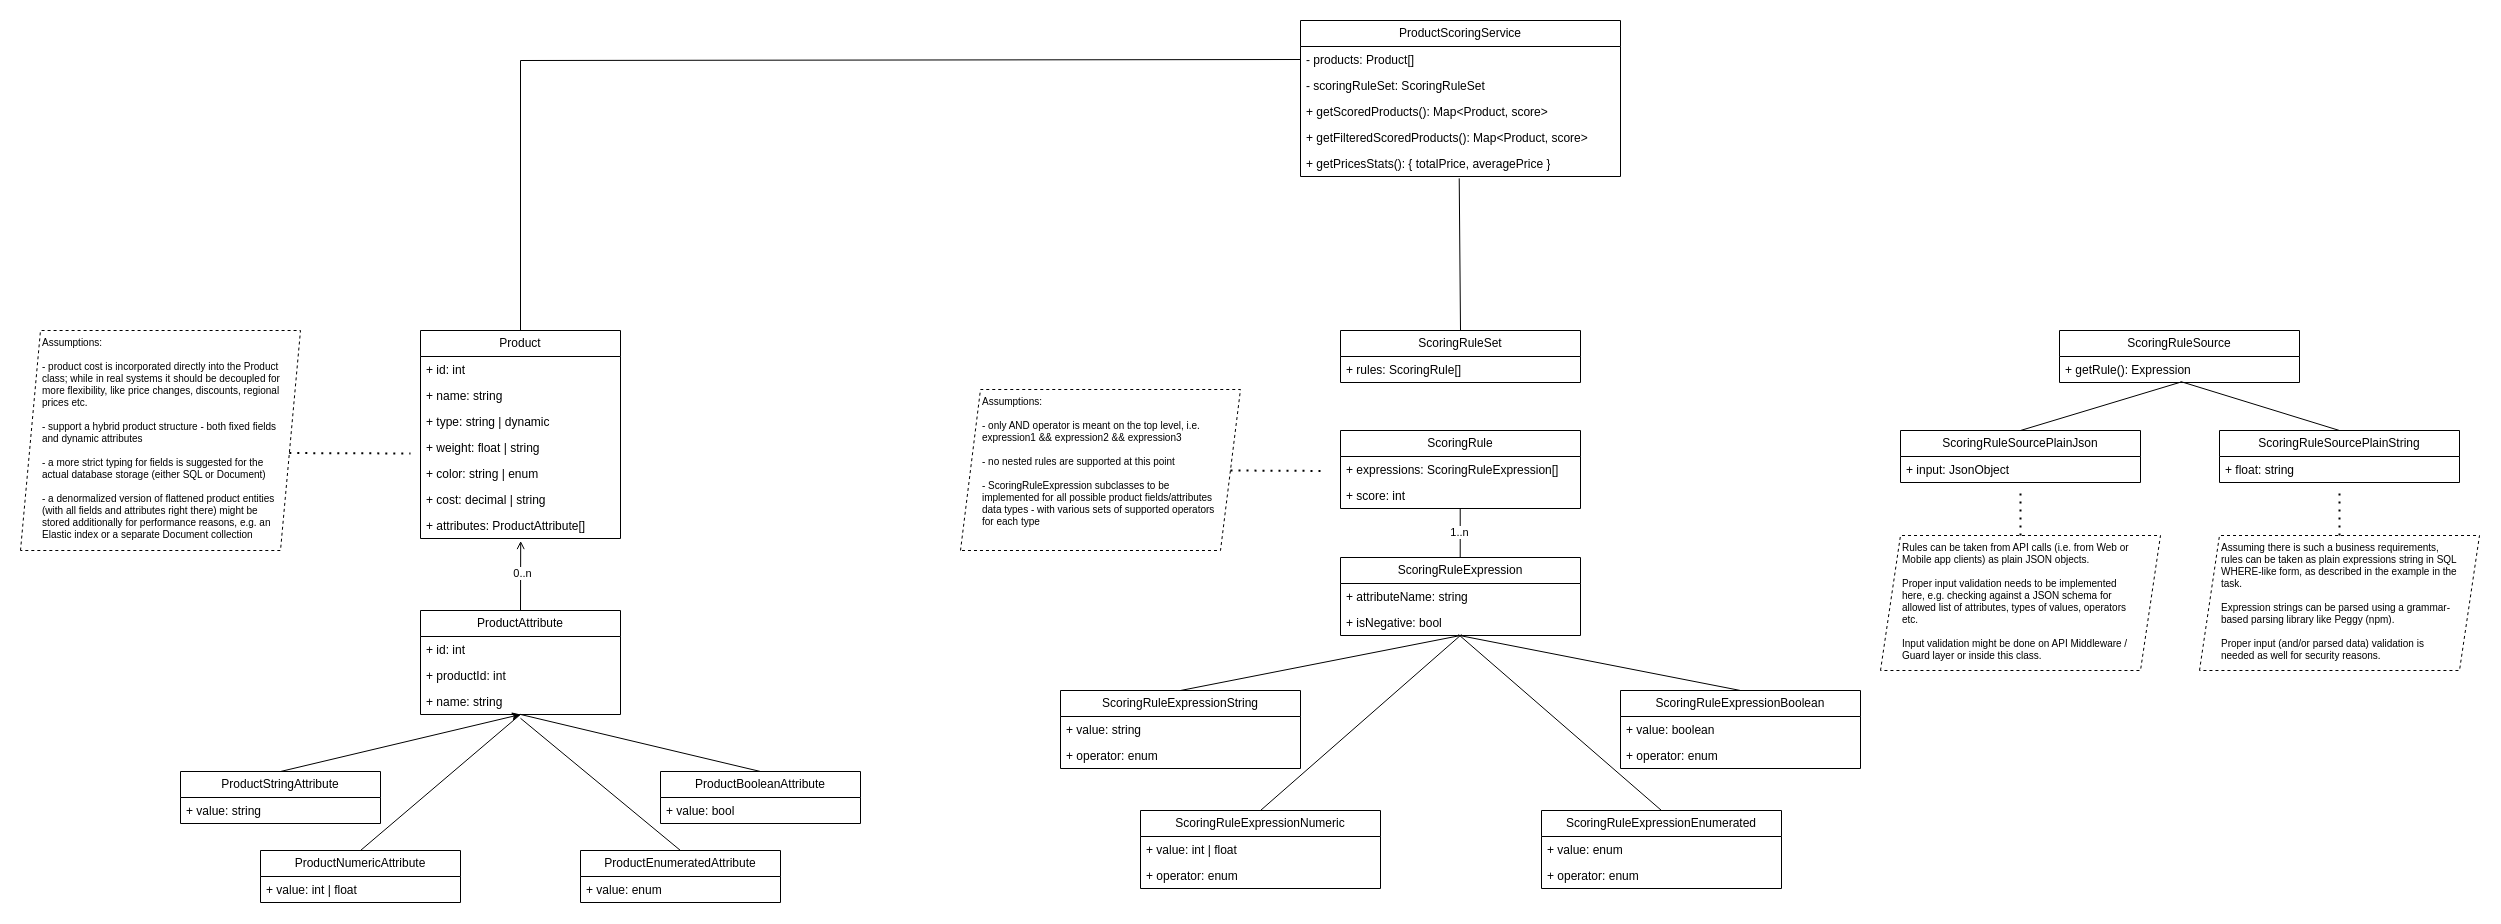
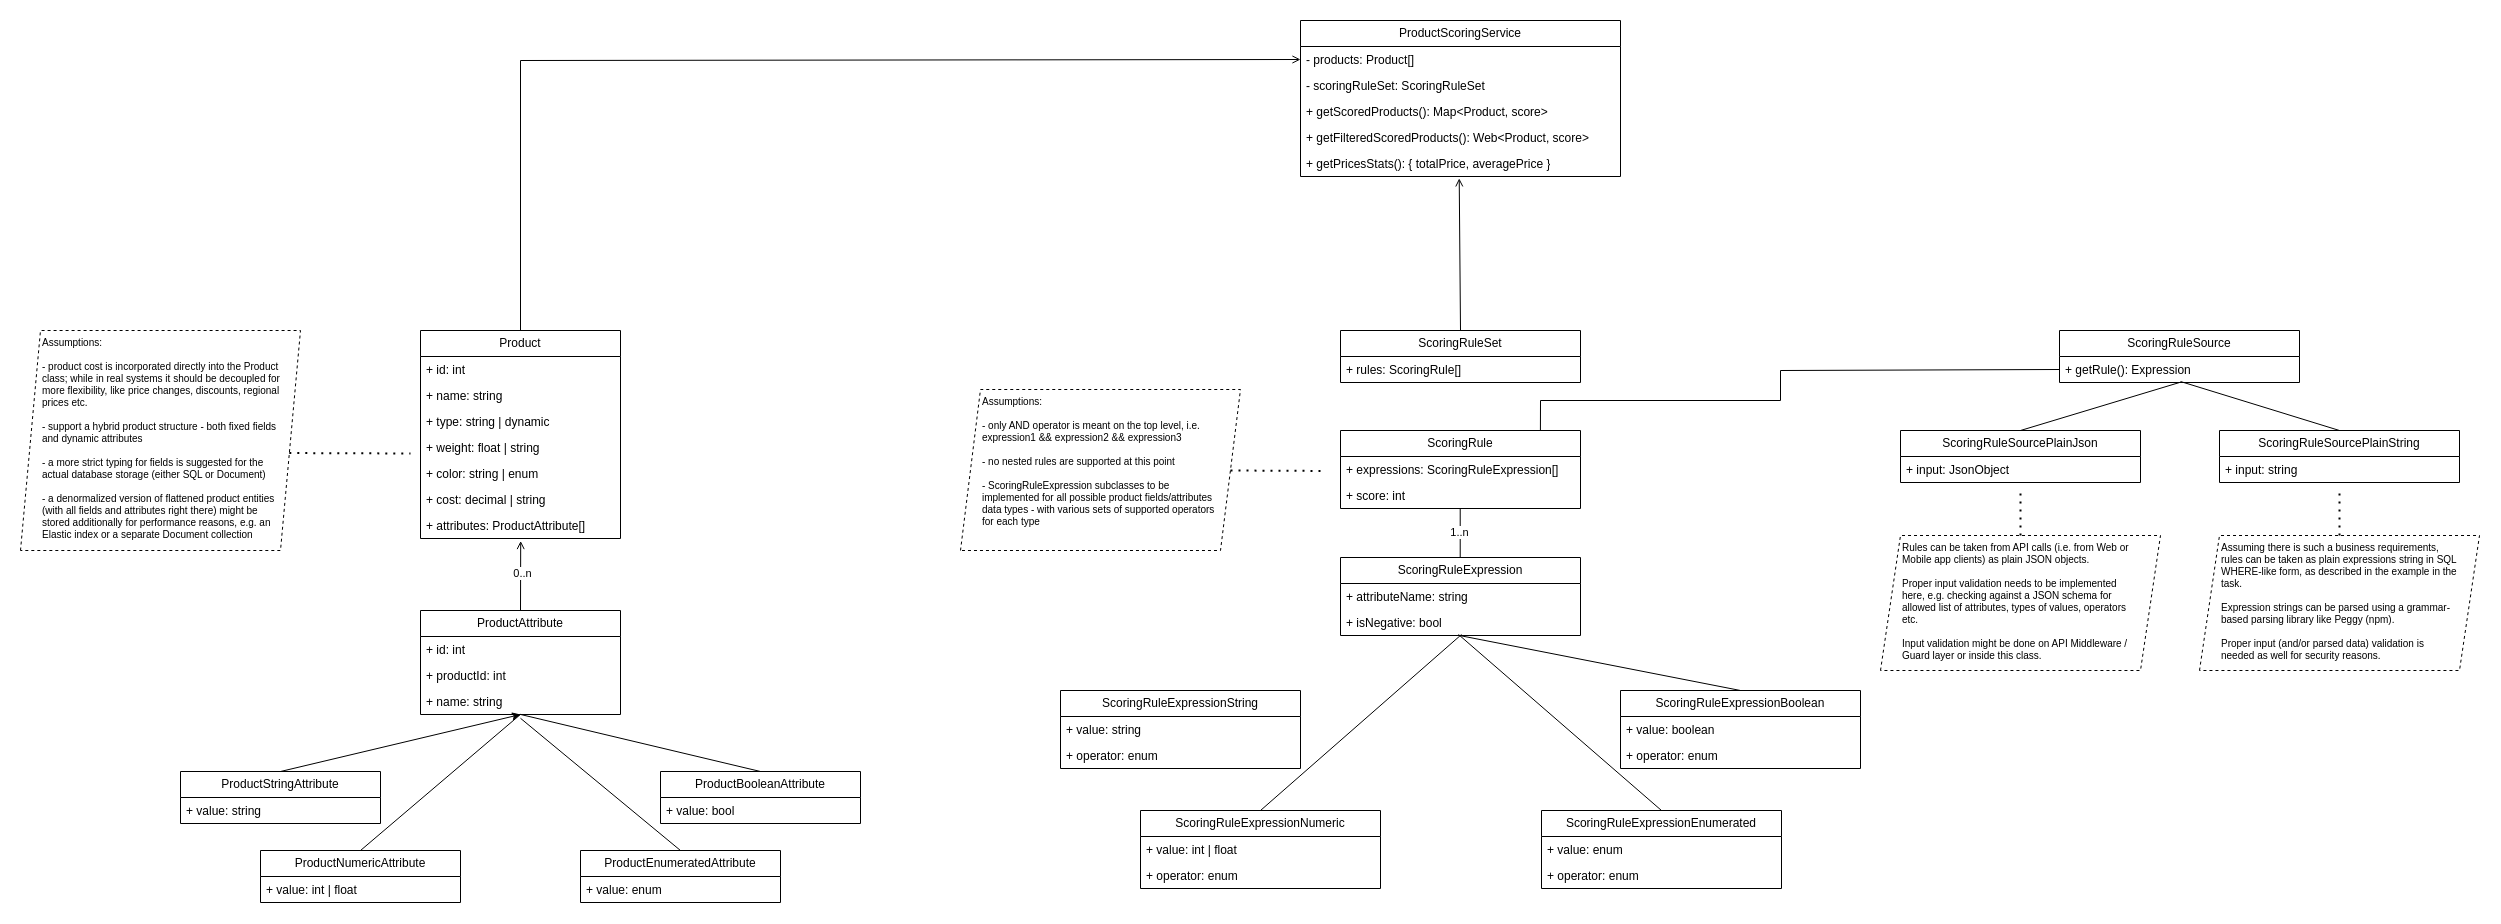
edge "- products: Product[]" -- "Product": arrowhead none -> open
node "+ getFilteredScoredProducts(): Map<Product, score>": label "+ getFilteredScoredProducts(): Map<Product, score>" -> "+ getFilteredScoredProducts(): Web<Product, score>"
edge "+ getPricesStats(): { totalPrice, averagePrice }" -- "ScoringRuleSet": arrowhead none -> open
edge "+ getRule(): Expression" -- "ScoringRule": added
node "+ float: string": label "+ float: string" -> "+ input: string"
edge "ScoringRuleExpression" -- "ScoringRuleExpressionString": removed
